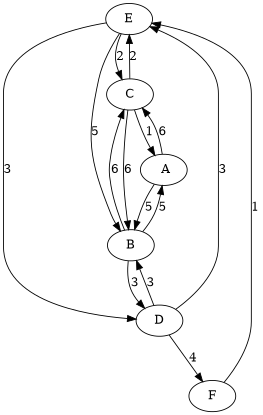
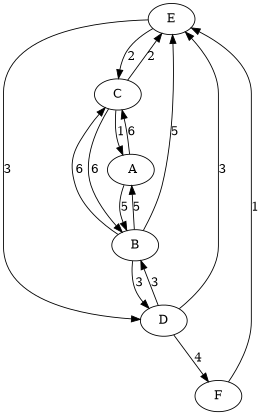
edge "E" -> "B": reversed
